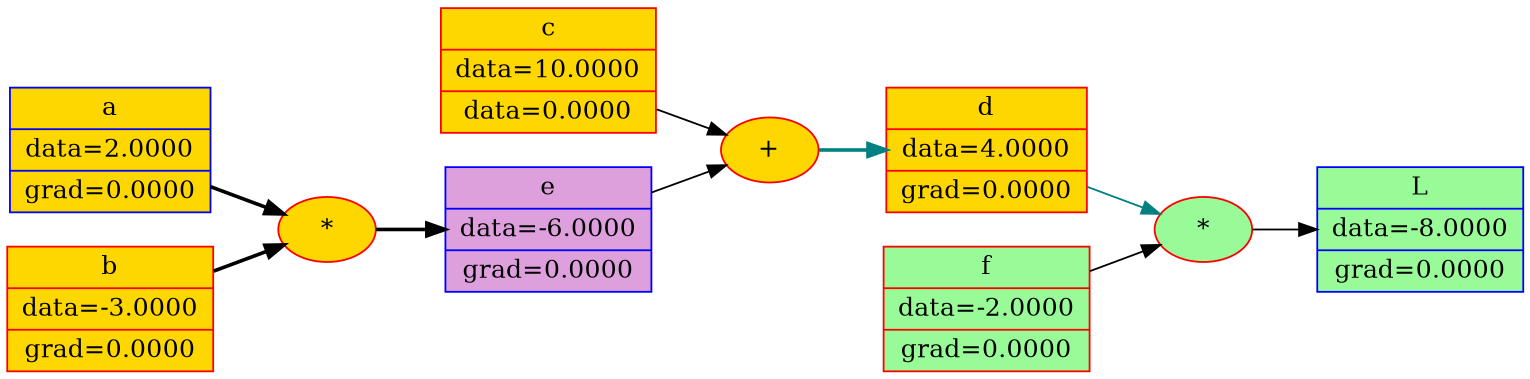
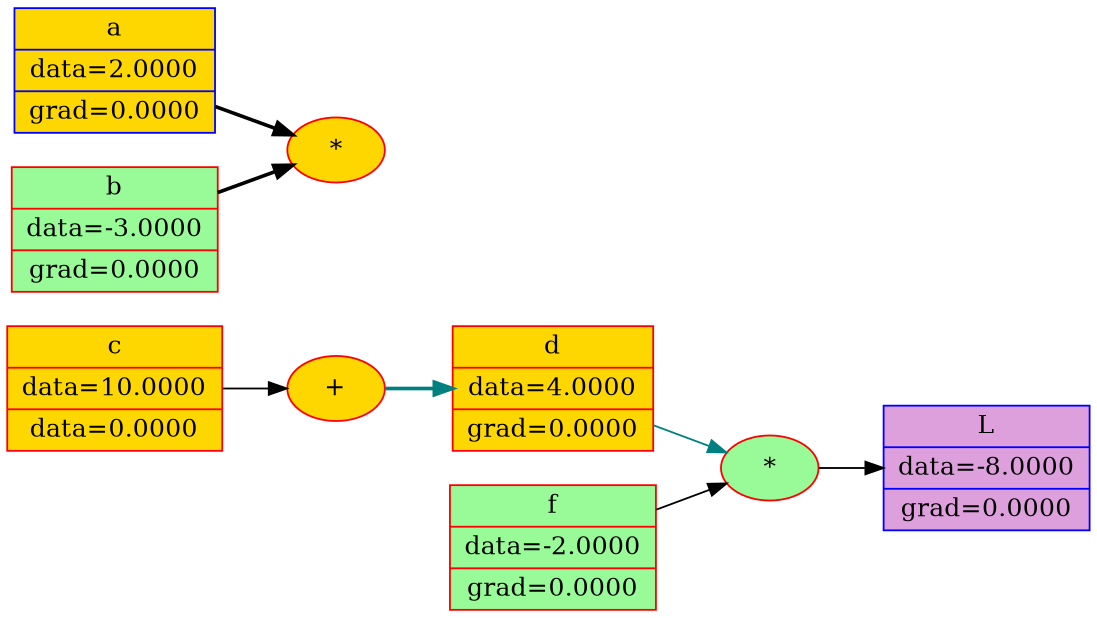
node "e": removed
node "L": fillcolor palegreen -> plum
node "b": fillcolor gold -> palegreen
